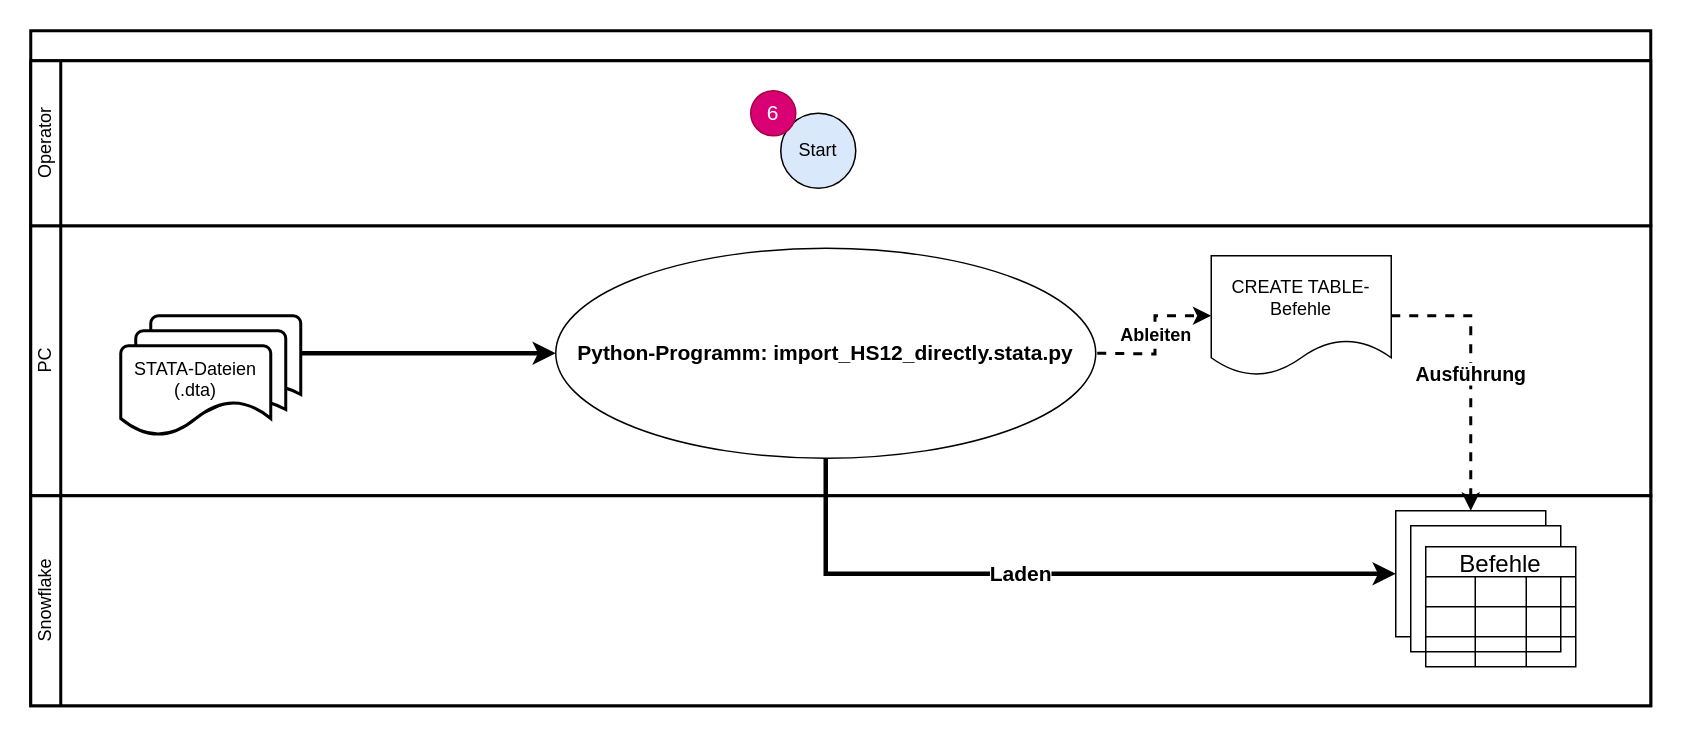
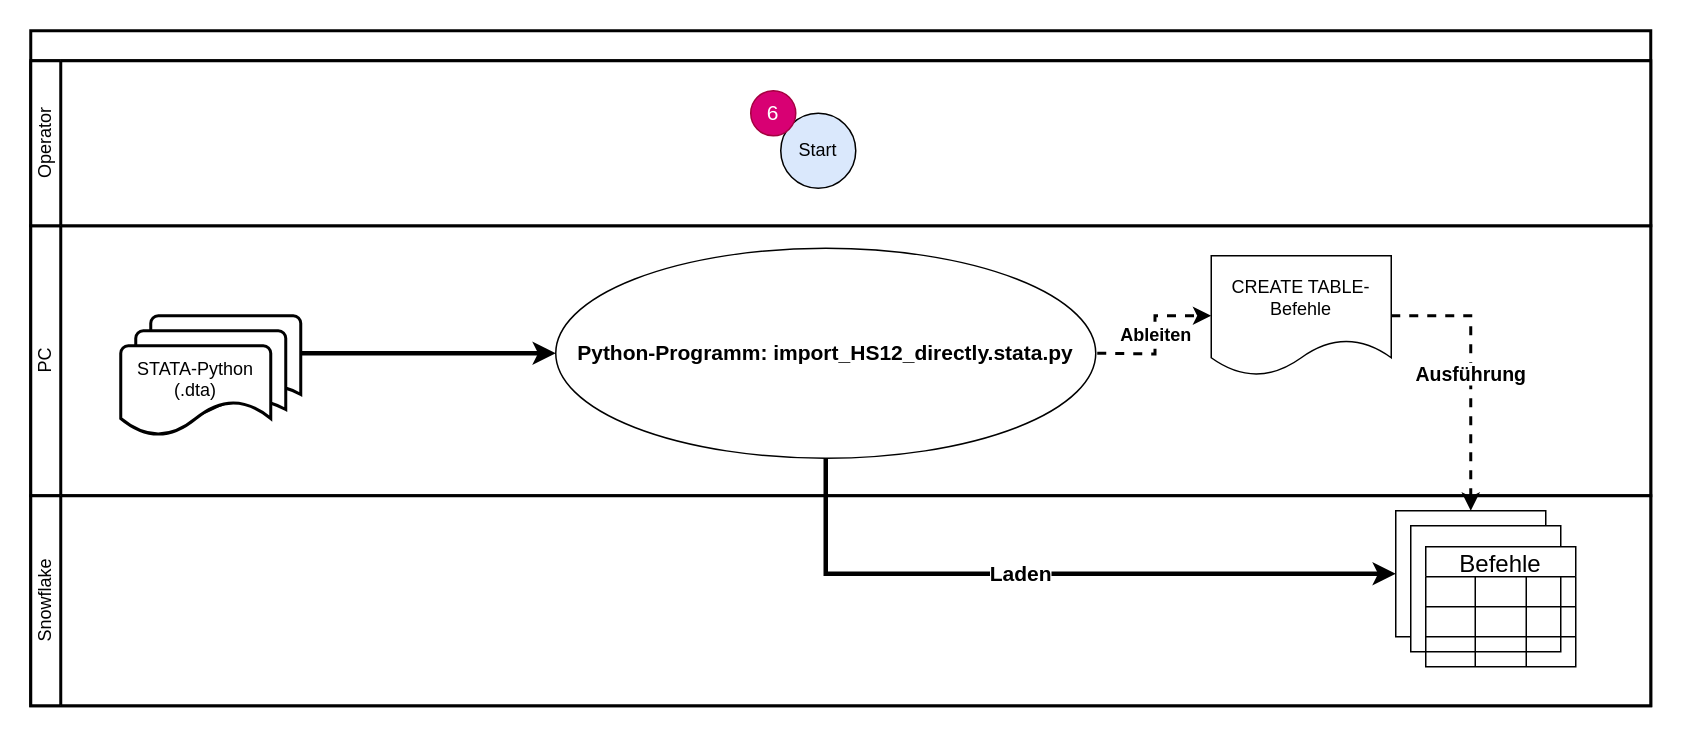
node "STATA-Dateien (.dta)": label "STATA-Dateien (.dta)" -> "STATA-Python (.dta)"
